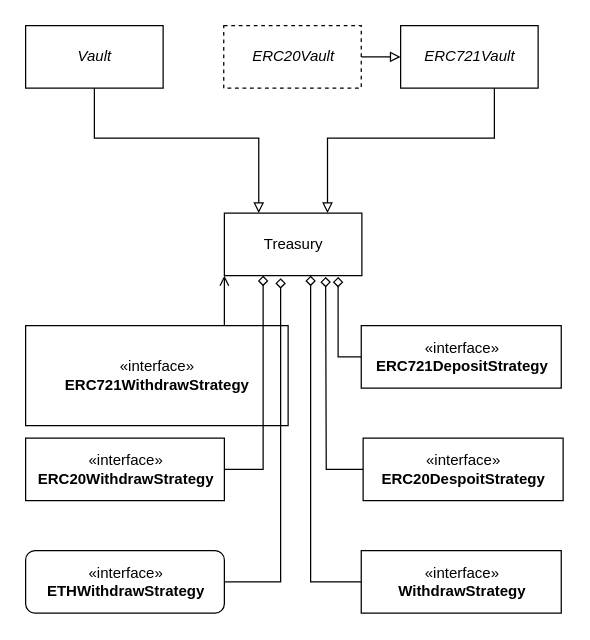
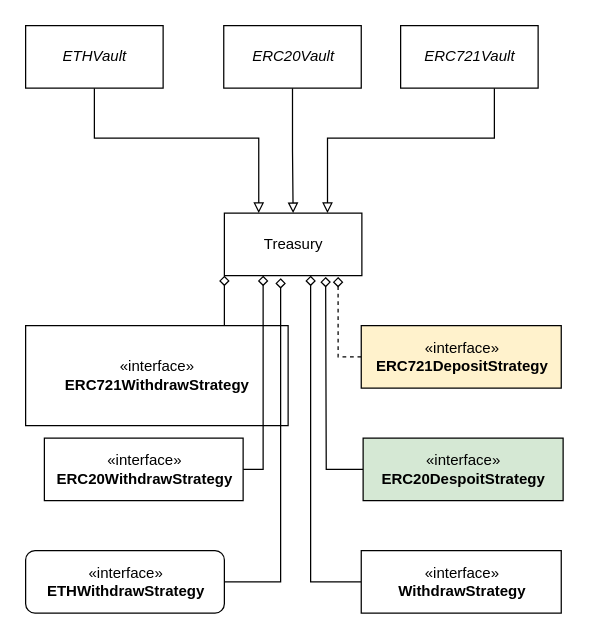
node "Vault": label "Vault" -> "ETHVault"
node "ERC20Vault": style dashed -> solid
edge "ERC20Vault" -> "ERC721Vault": now "ERC20Vault" -> "Treasury"
edge "«interface» ERC721WithdrawStrategy" -> "Treasury": arrowhead open -> diamond
edge "«interface» ERC721DepositStrategy" -> "Treasury": style solid -> dashed
node "«interface» ERC721DepositStrategy": fillcolor #ffffff -> #fff2cc
node "«interface» ERC20WithdrawStrategy": moved (125, 469) -> (144, 469)
node "«interface» ERC20DespoitStrategy": fillcolor #ffffff -> #d5e8d4
